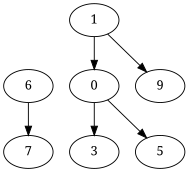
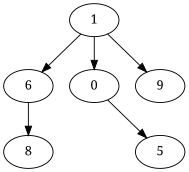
edge "1" -> "6": added
node "7": label "7" -> "8"
node "3": removed
